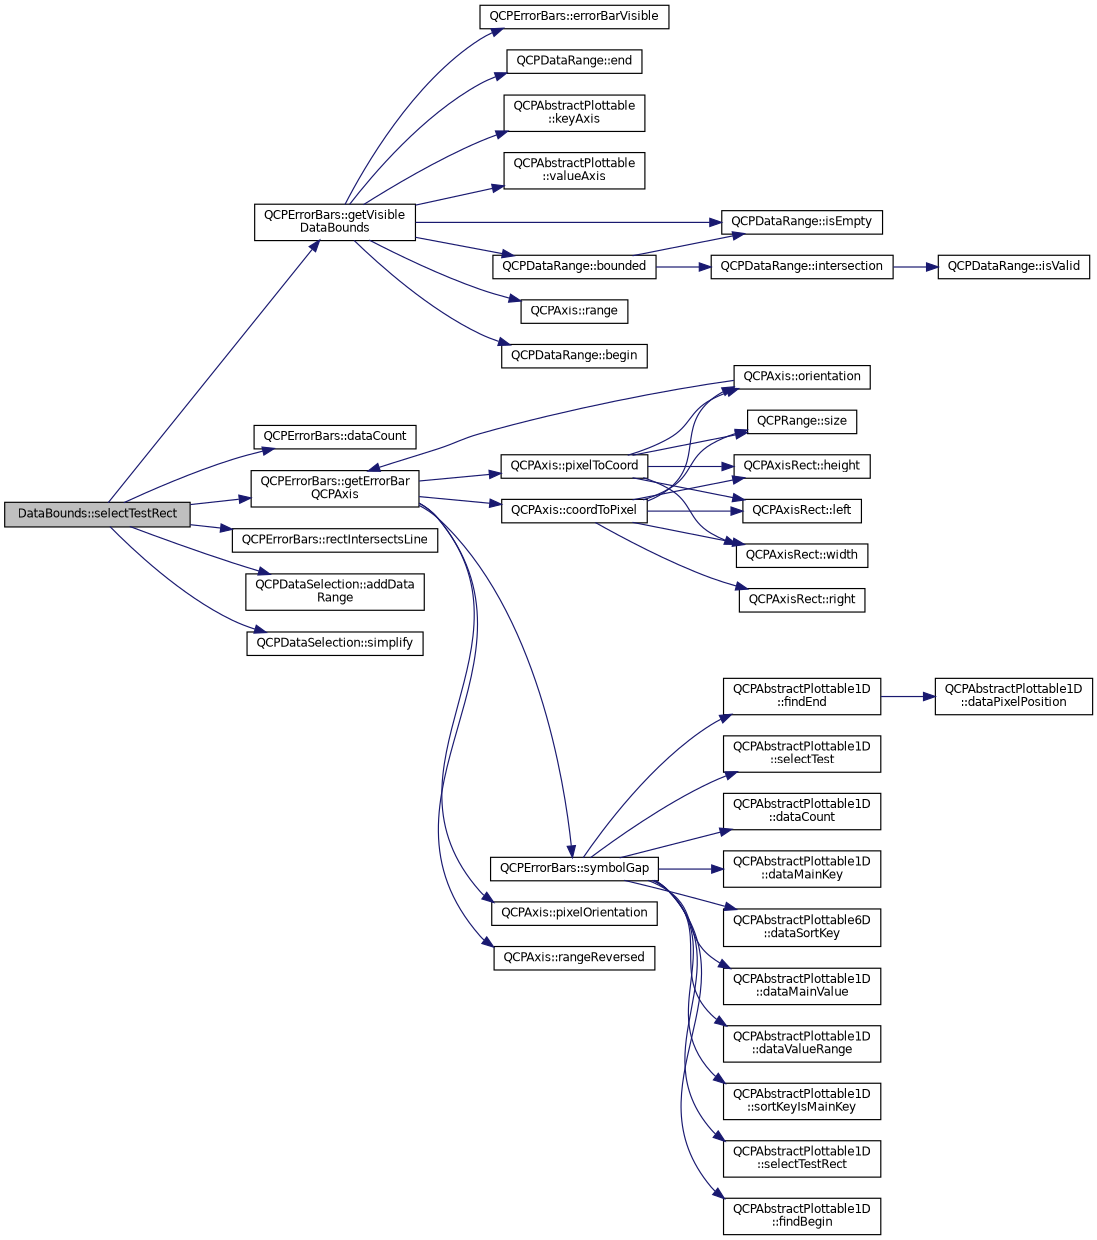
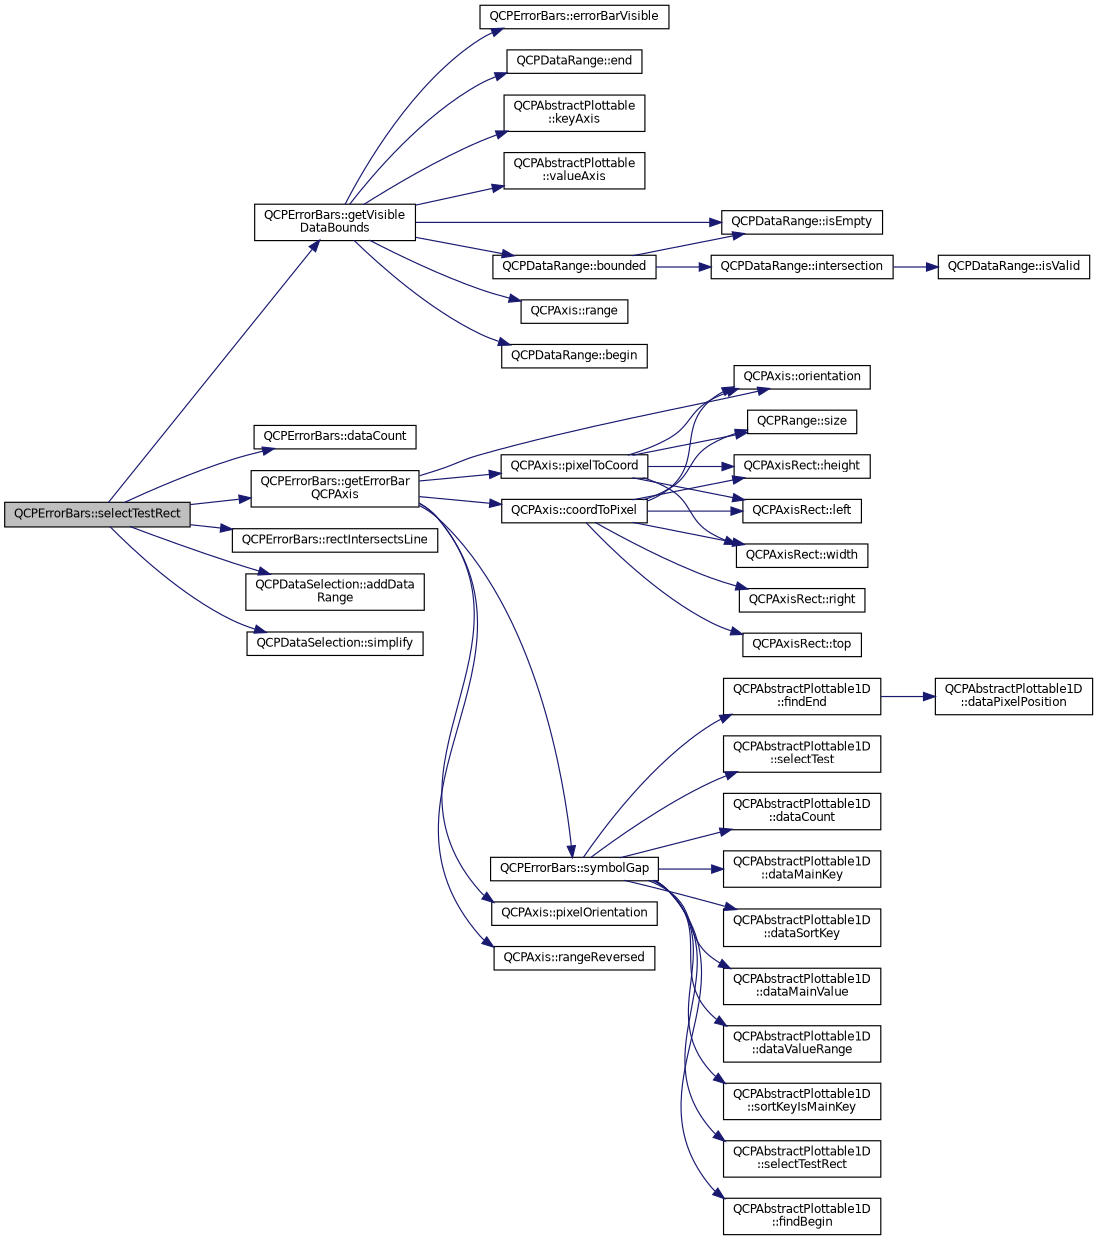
edge "QCPAxis::orientation" -> "QCPErrorBars::getErrorBar QCPAxis": reversed
node "DataBounds::selectTestRect": label "DataBounds::selectTestRect" -> "QCPErrorBars::selectTestRect"
node "QCPAxisRect::top": added
node "QCPAbstractPlottable6D ::dataSortKey": label "QCPAbstractPlottable6D ::dataSortKey" -> "QCPAbstractPlottable1D ::dataSortKey"
